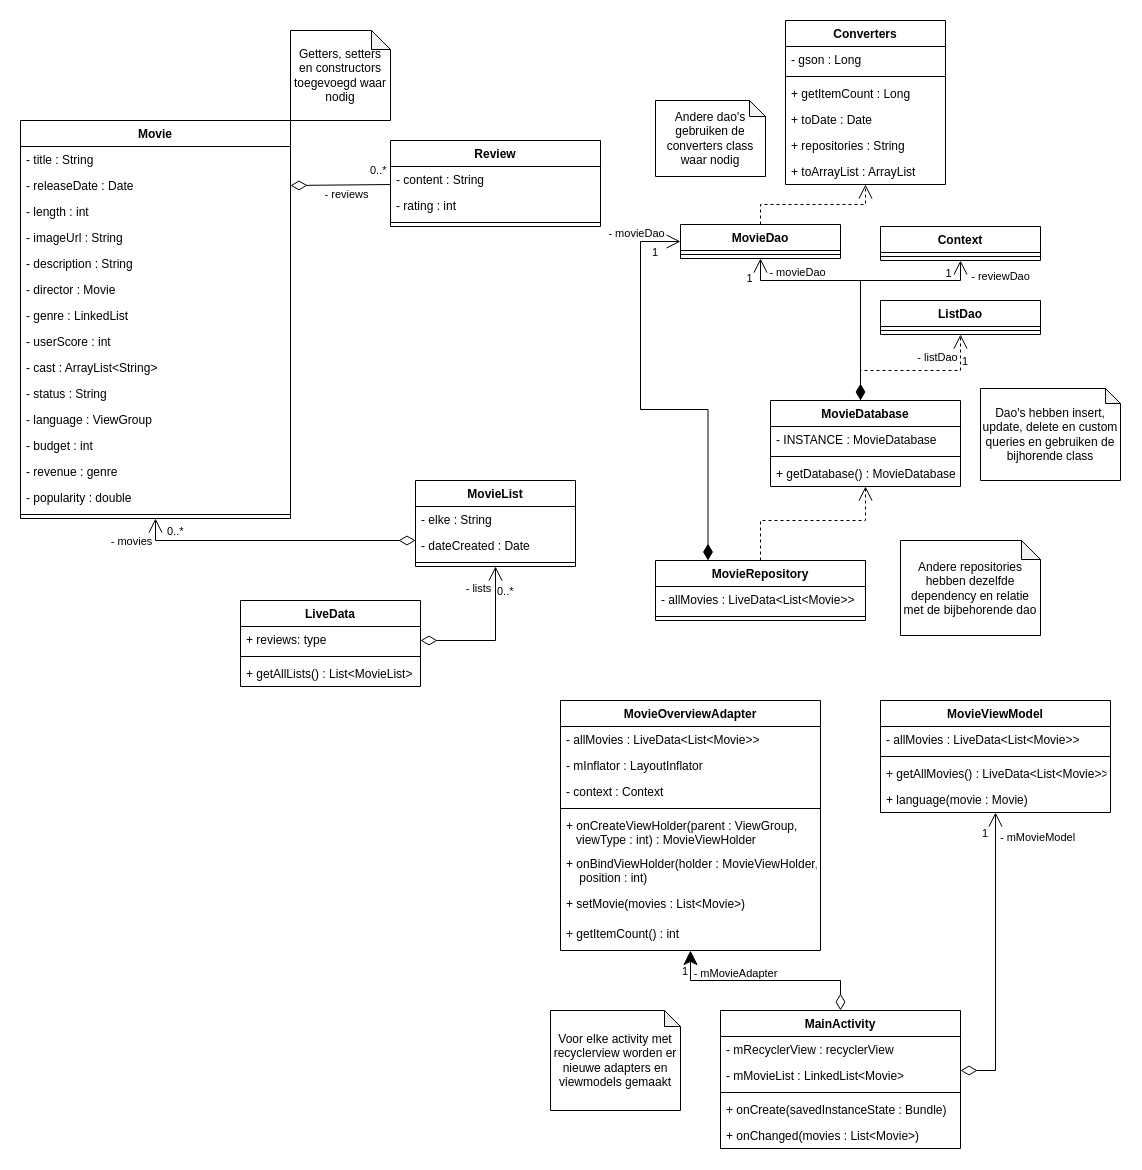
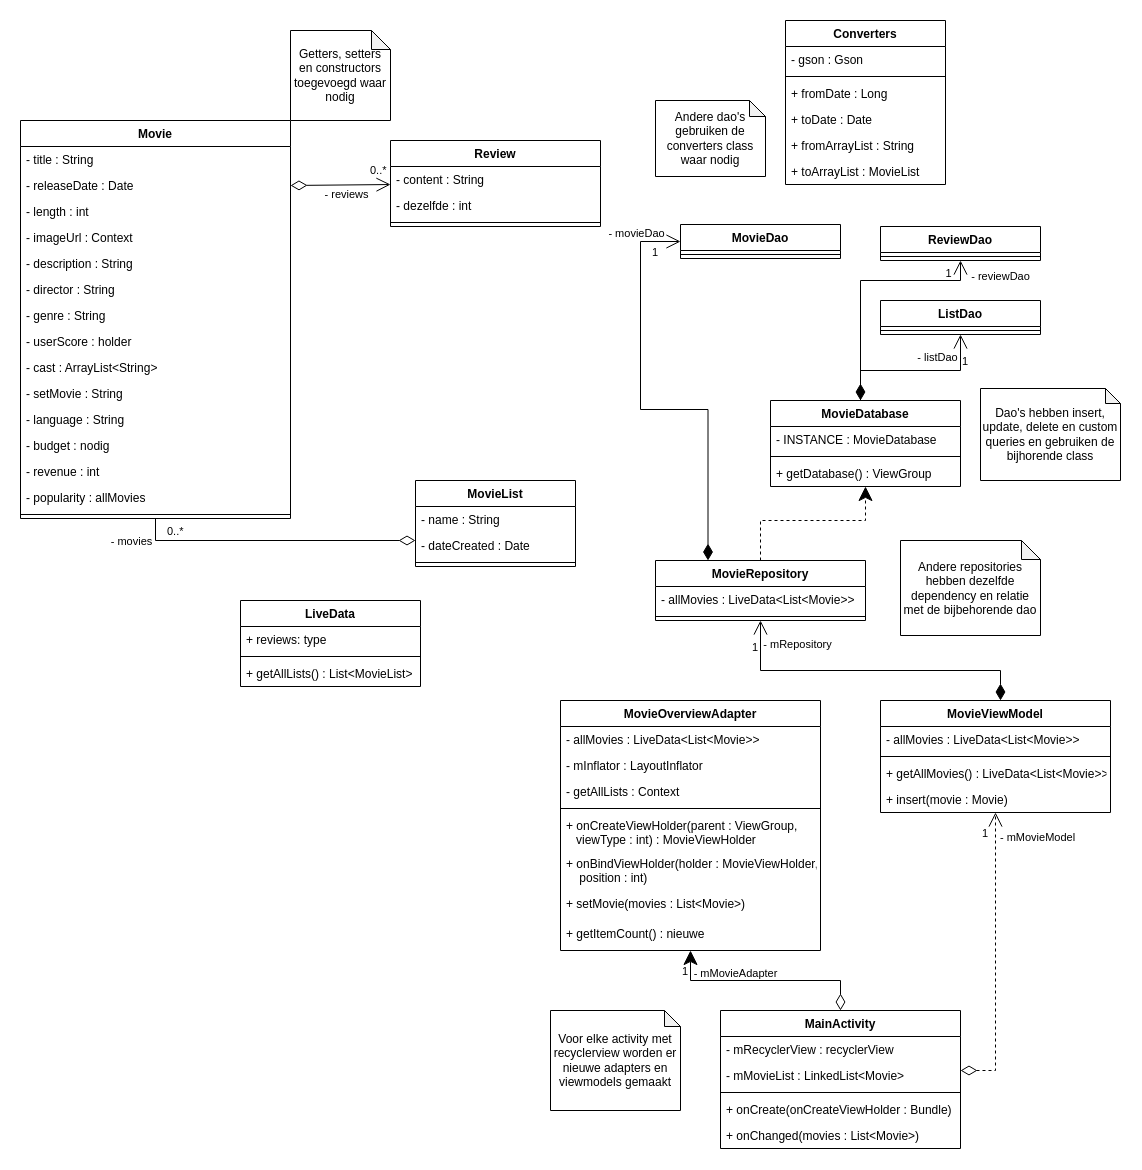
node "- gson : Long": label "- gson : Long" -> "- gson : Gson"
node "+ getItemCount : Long": label "+ getItemCount : Long" -> "+ fromDate : Long"
node "+ repositories : String": label "+ repositories : String" -> "+ fromArrayList : String"
node "+ toArrayList : ArrayList": label "+ toArrayList : ArrayList" -> "+ toArrayList : MovieList"
edge "Review" -> "- releaseDate : Date": arrowhead none -> open
edge "MovieDao" -> "Converters": removed
node "- rating : int": label "- rating : int" -> "- dezelfde : int"
node "- imageUrl : String": label "- imageUrl : String" -> "- imageUrl : Context"
node "Context": label "Context" -> "ReviewDao"
edge "MovieDatabase" -> "MovieDao": removed, labels "- movieDao", "1"
node "- director : Movie": label "- director : Movie" -> "- director : String"
node "- genre : LinkedList": label "- genre : LinkedList" -> "- genre : String"
node "- userScore : int": label "- userScore : int" -> "- userScore : holder"
edge "ListDao" -- "MovieDatabase": style dashed -> solid
node "- status : String": label "- status : String" -> "- setMovie : String"
node "- language : ViewGroup": label "- language : ViewGroup" -> "- language : String"
node "- budget : int": label "- budget : int" -> "- budget : nodig"
node "- revenue : genre": label "- revenue : genre" -> "- revenue : int"
node "+ getDatabase() : MovieDatabase": label "+ getDatabase() : MovieDatabase" -> "+ getDatabase() : ViewGroup"
edge "MovieRepository" -> "MovieDatabase": arrowhead open -> classic
node "- popularity : double": label "- popularity : double" -> "- popularity : allMovies"
node "- elke : String": label "- elke : String" -> "- name : String"
edge "Movie" -- "MovieList": arrowhead open -> none
edge "MovieList" -- "LiveData": removed, labels "- lists", "0..*"
edge "MovieRepository" -- "MovieViewModel": added, labels "- mRepository", "1"
node "- context : Context": label "- context : Context" -> "- getAllLists : Context"
node "+ language(movie : Movie)": label "+ language(movie : Movie)" -> "+ insert(movie : Movie)"
node "+ getItemCount() : int": label "+ getItemCount() : int" -> "+ getItemCount() : nieuwe"
edge "MovieViewModel" -- "MainActivity": style solid -> dashed
node "+ onCreate(savedInstanceState : Bundle)": label "+ onCreate(savedInstanceState : Bundle)" -> "+ onCreate(onCreateViewHolder : Bundle)"
